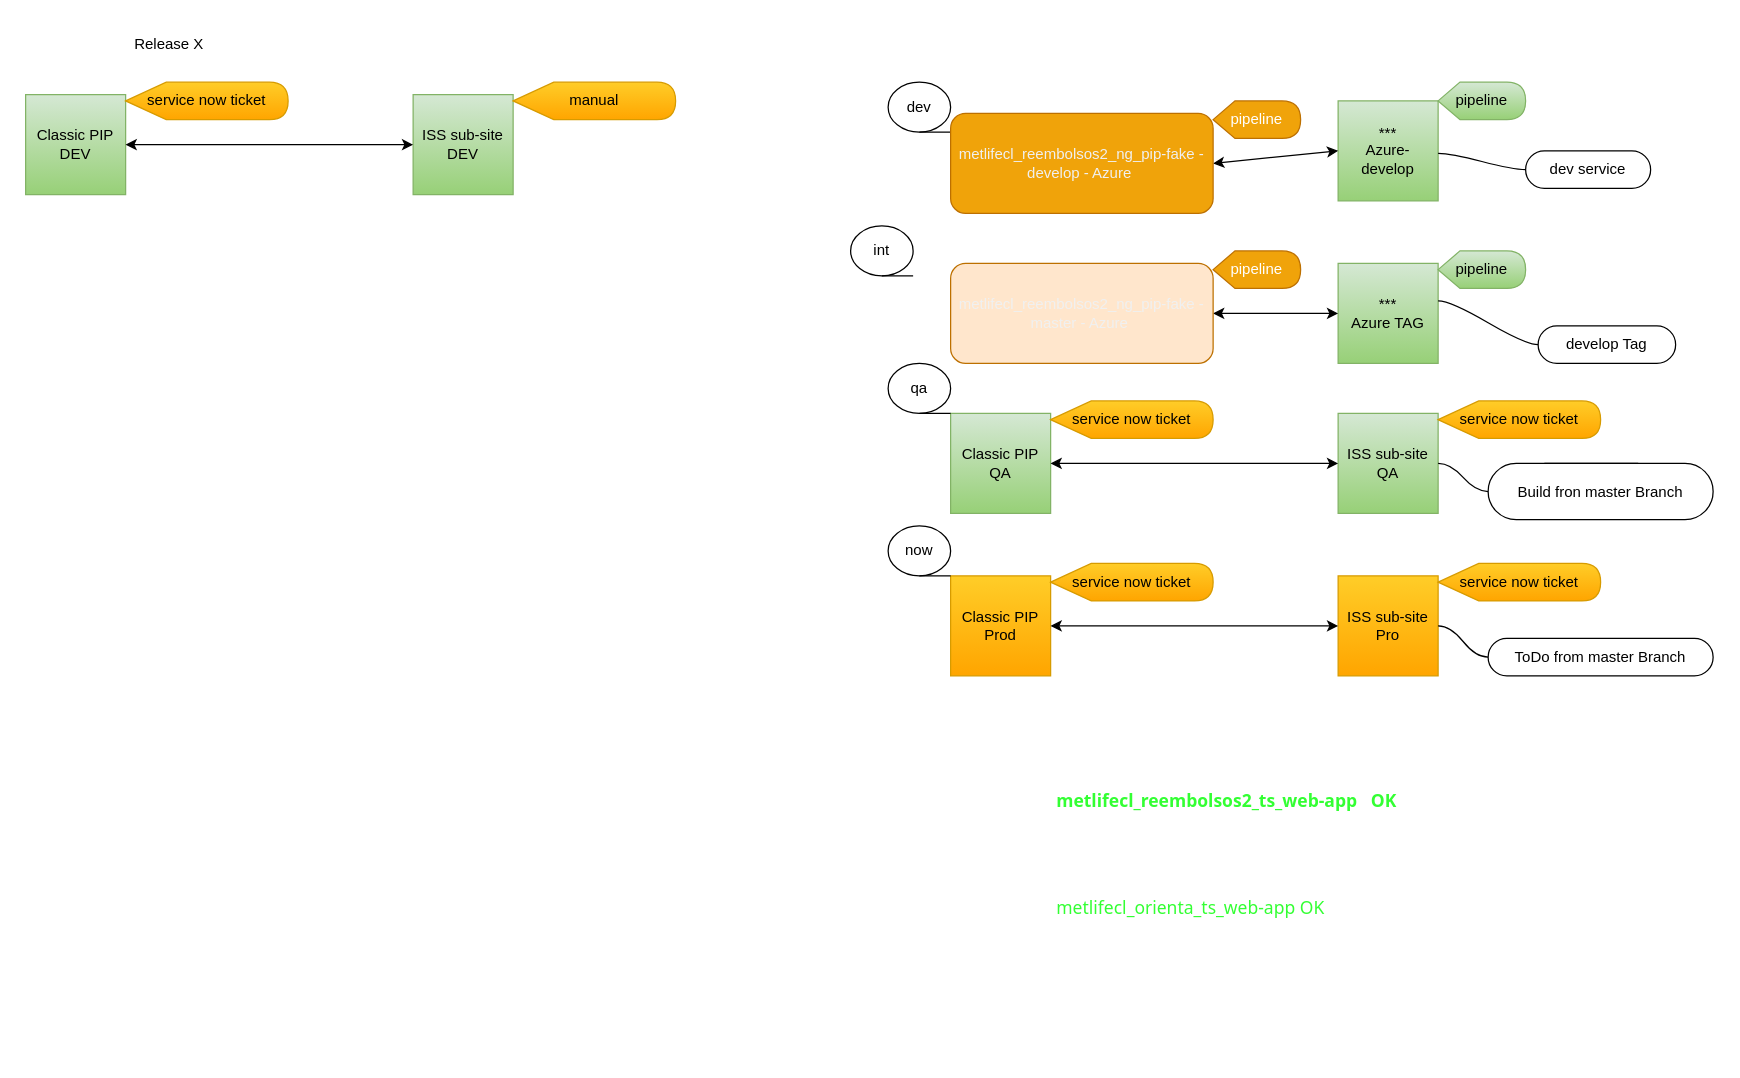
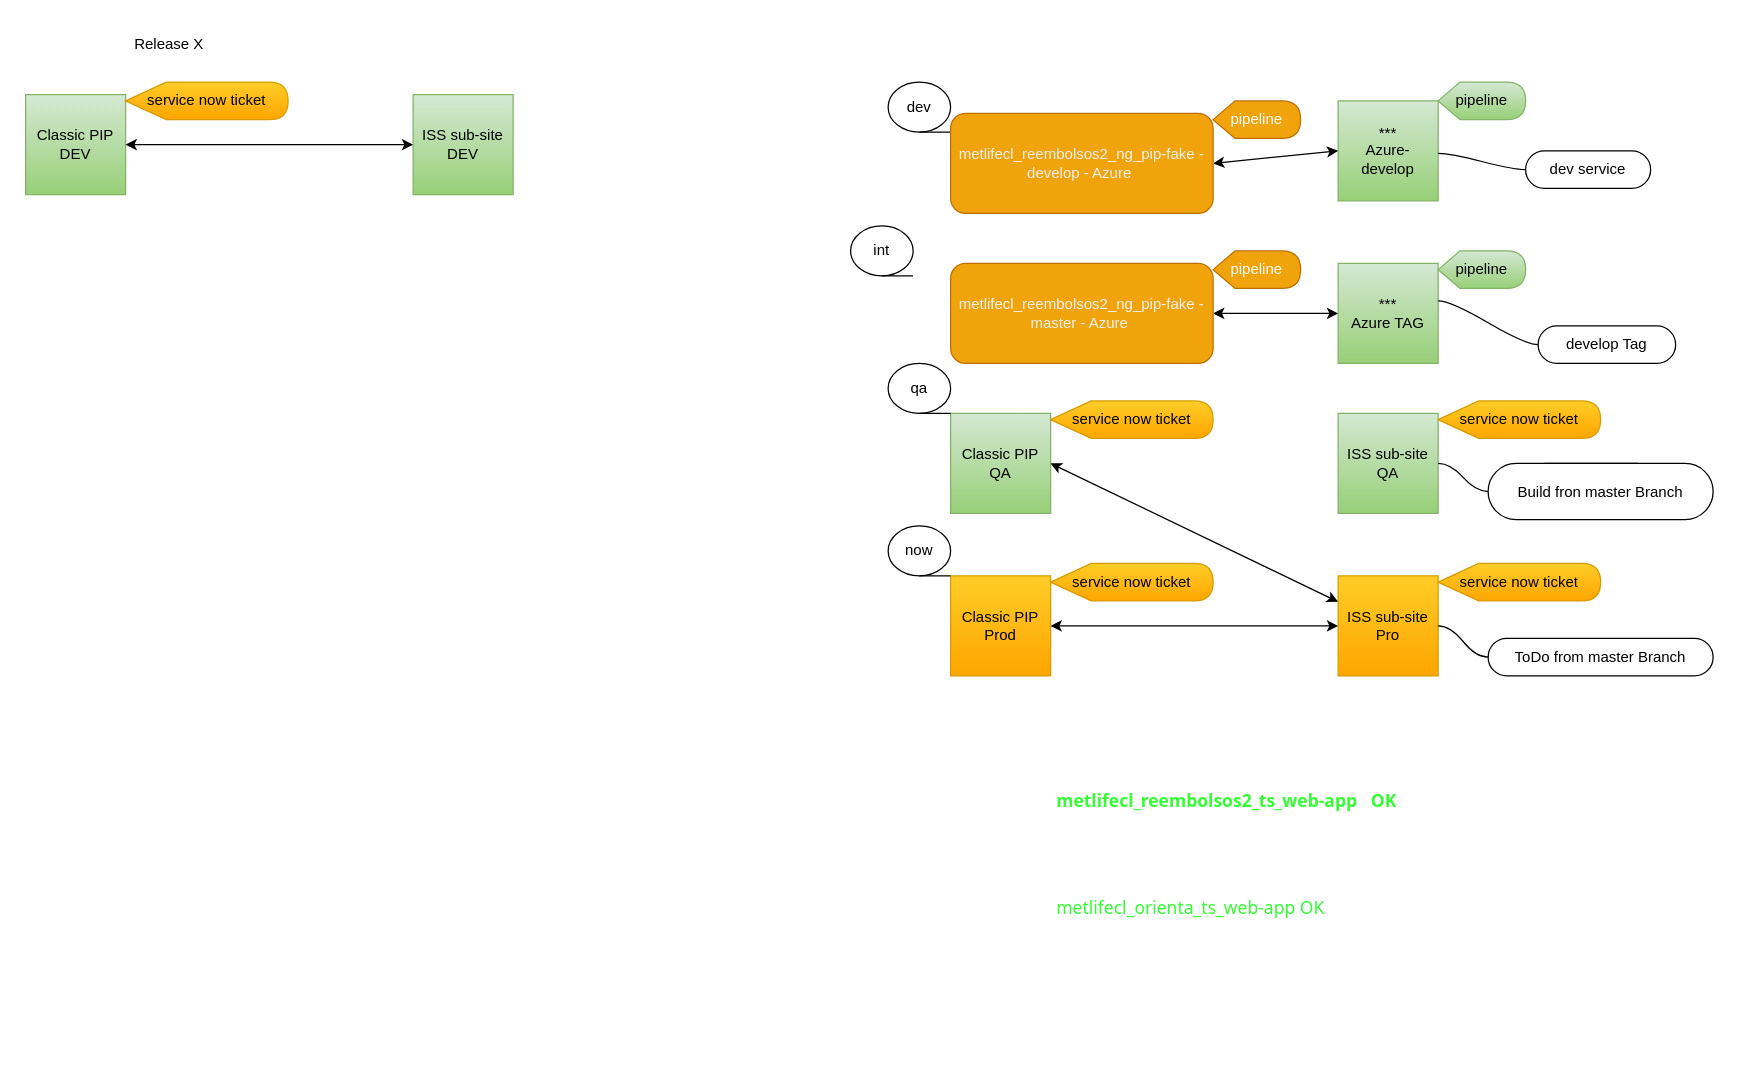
node "manual": removed
node "metlifecl_reembolsos2_ng_pip-fake - master - Azure": fillcolor #ffe6cc -> #f0a30a
edge "Classic PIP QA" -- "ISS sub-site QA": now "Classic PIP QA" -- "ISS sub-site Pro"
